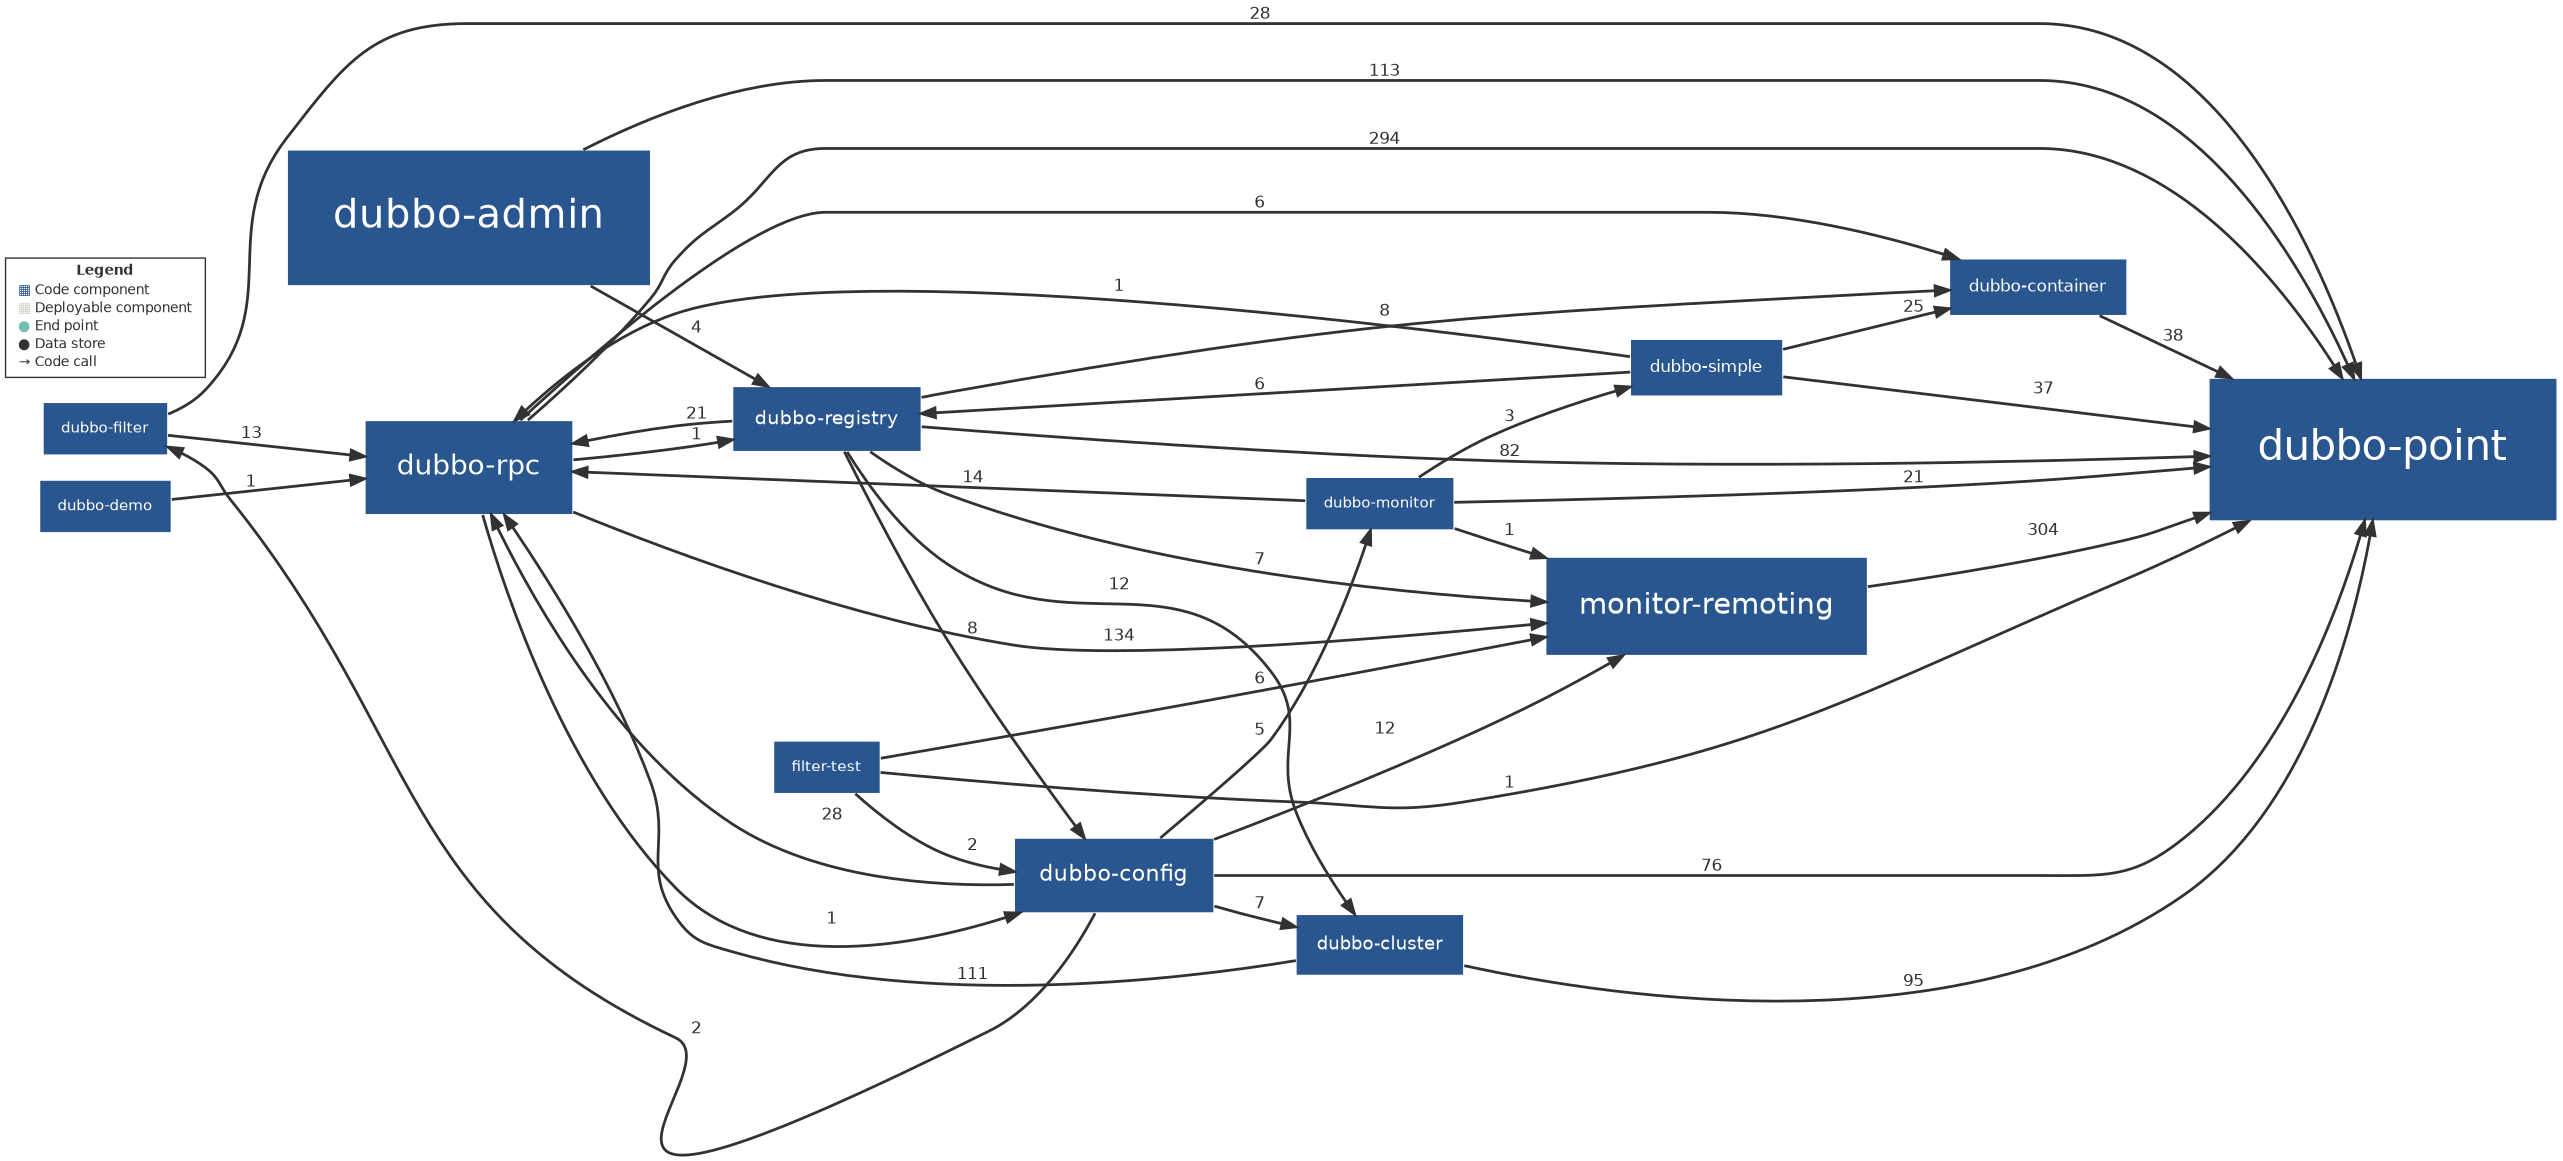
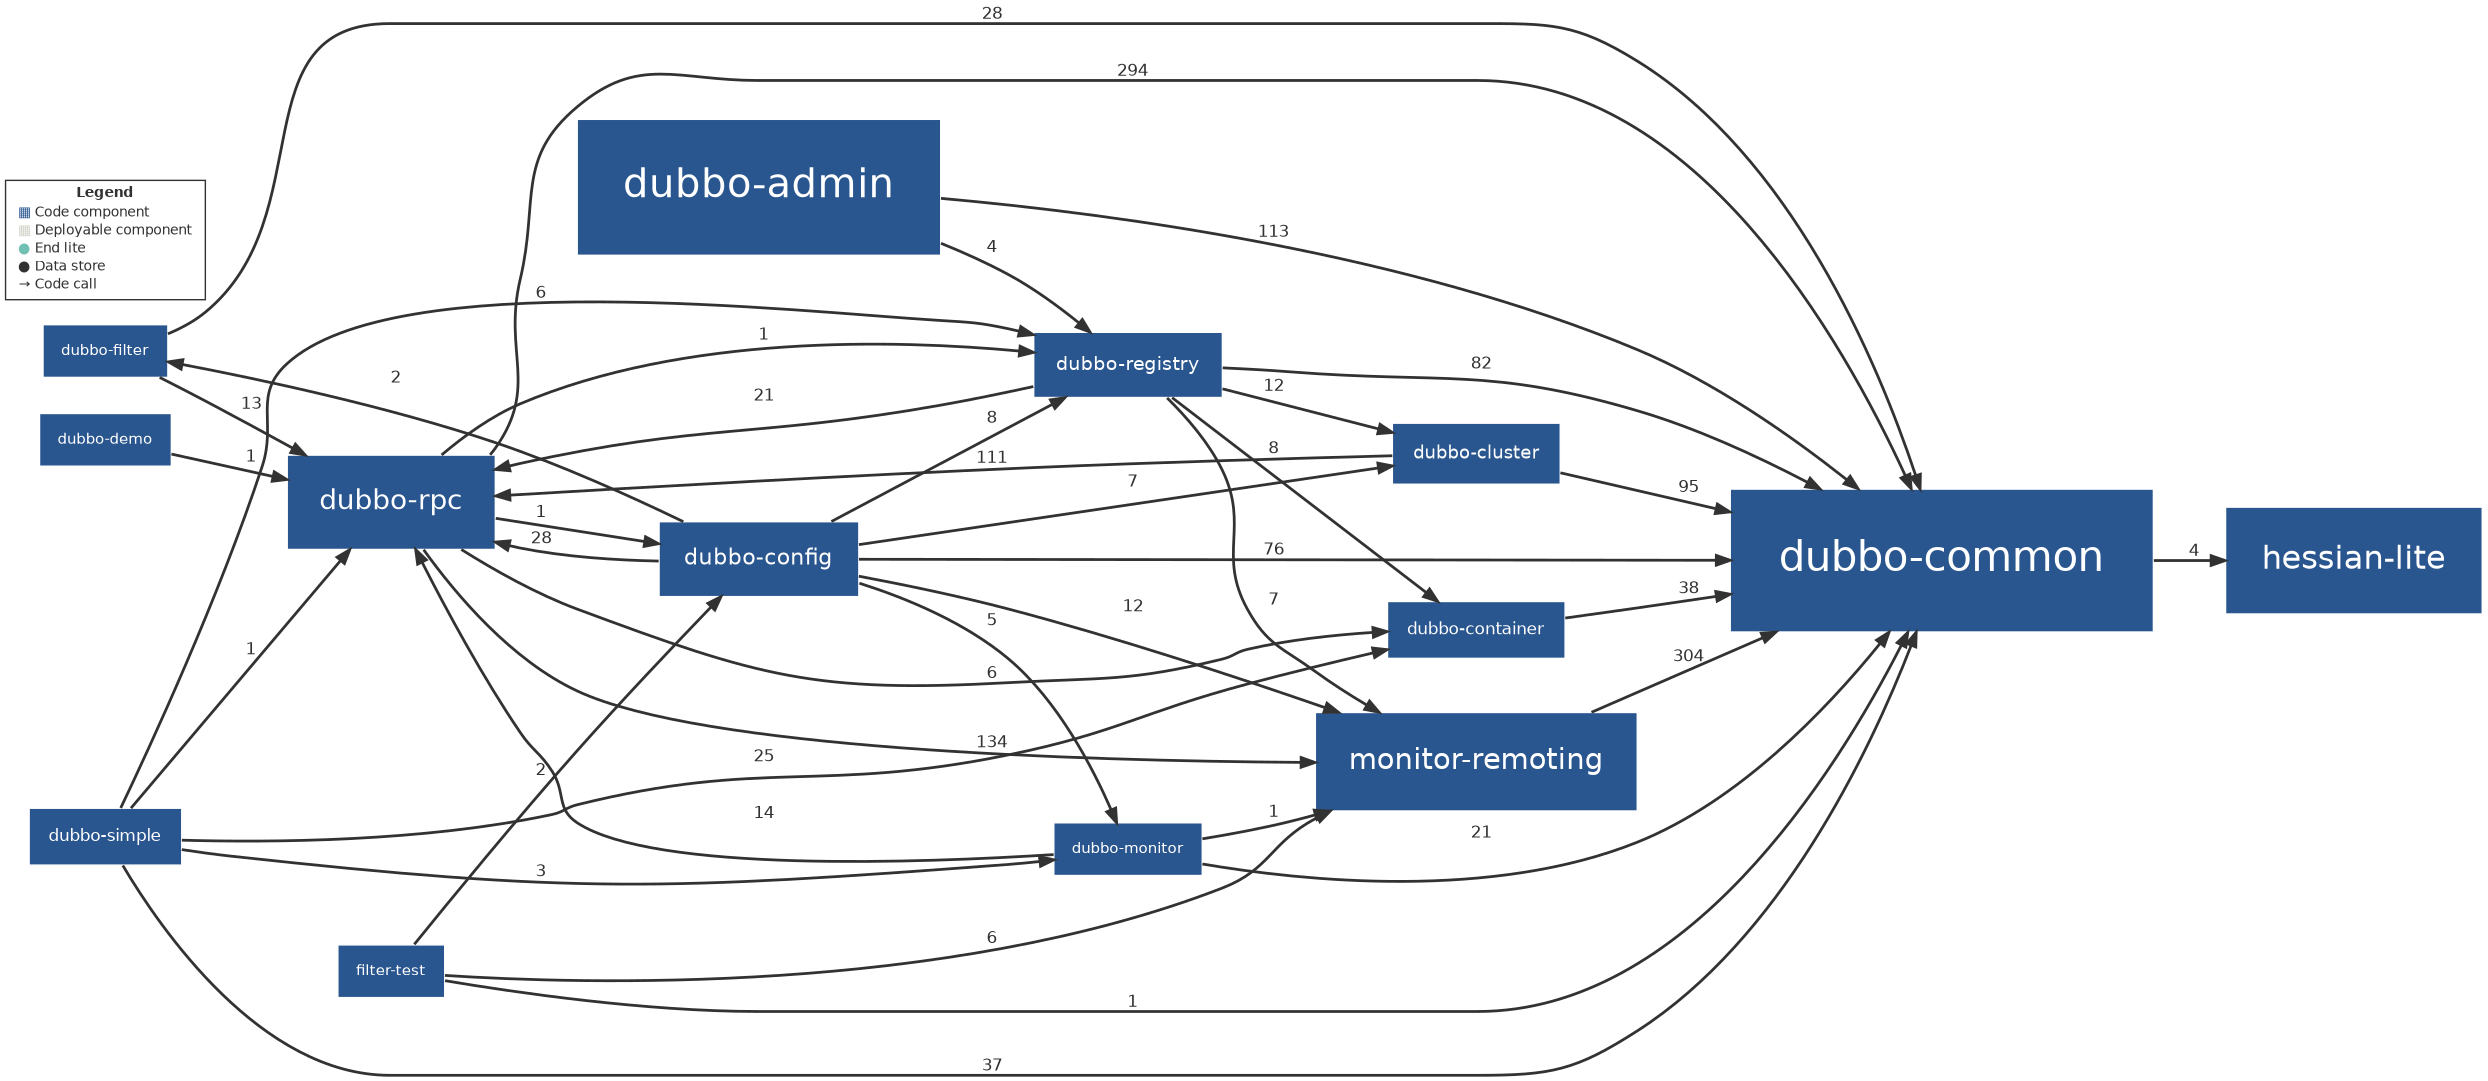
node "Legend": text "End point" -> "End lite"
edge "dubbo-monitor" -> "dubbo-simple": reversed
node "dubbo-point": label "dubbo-point" -> "dubbo-common"
node "hessian-lite": added
edge "dubbo-registry" -> "dubbo-config": reversed
